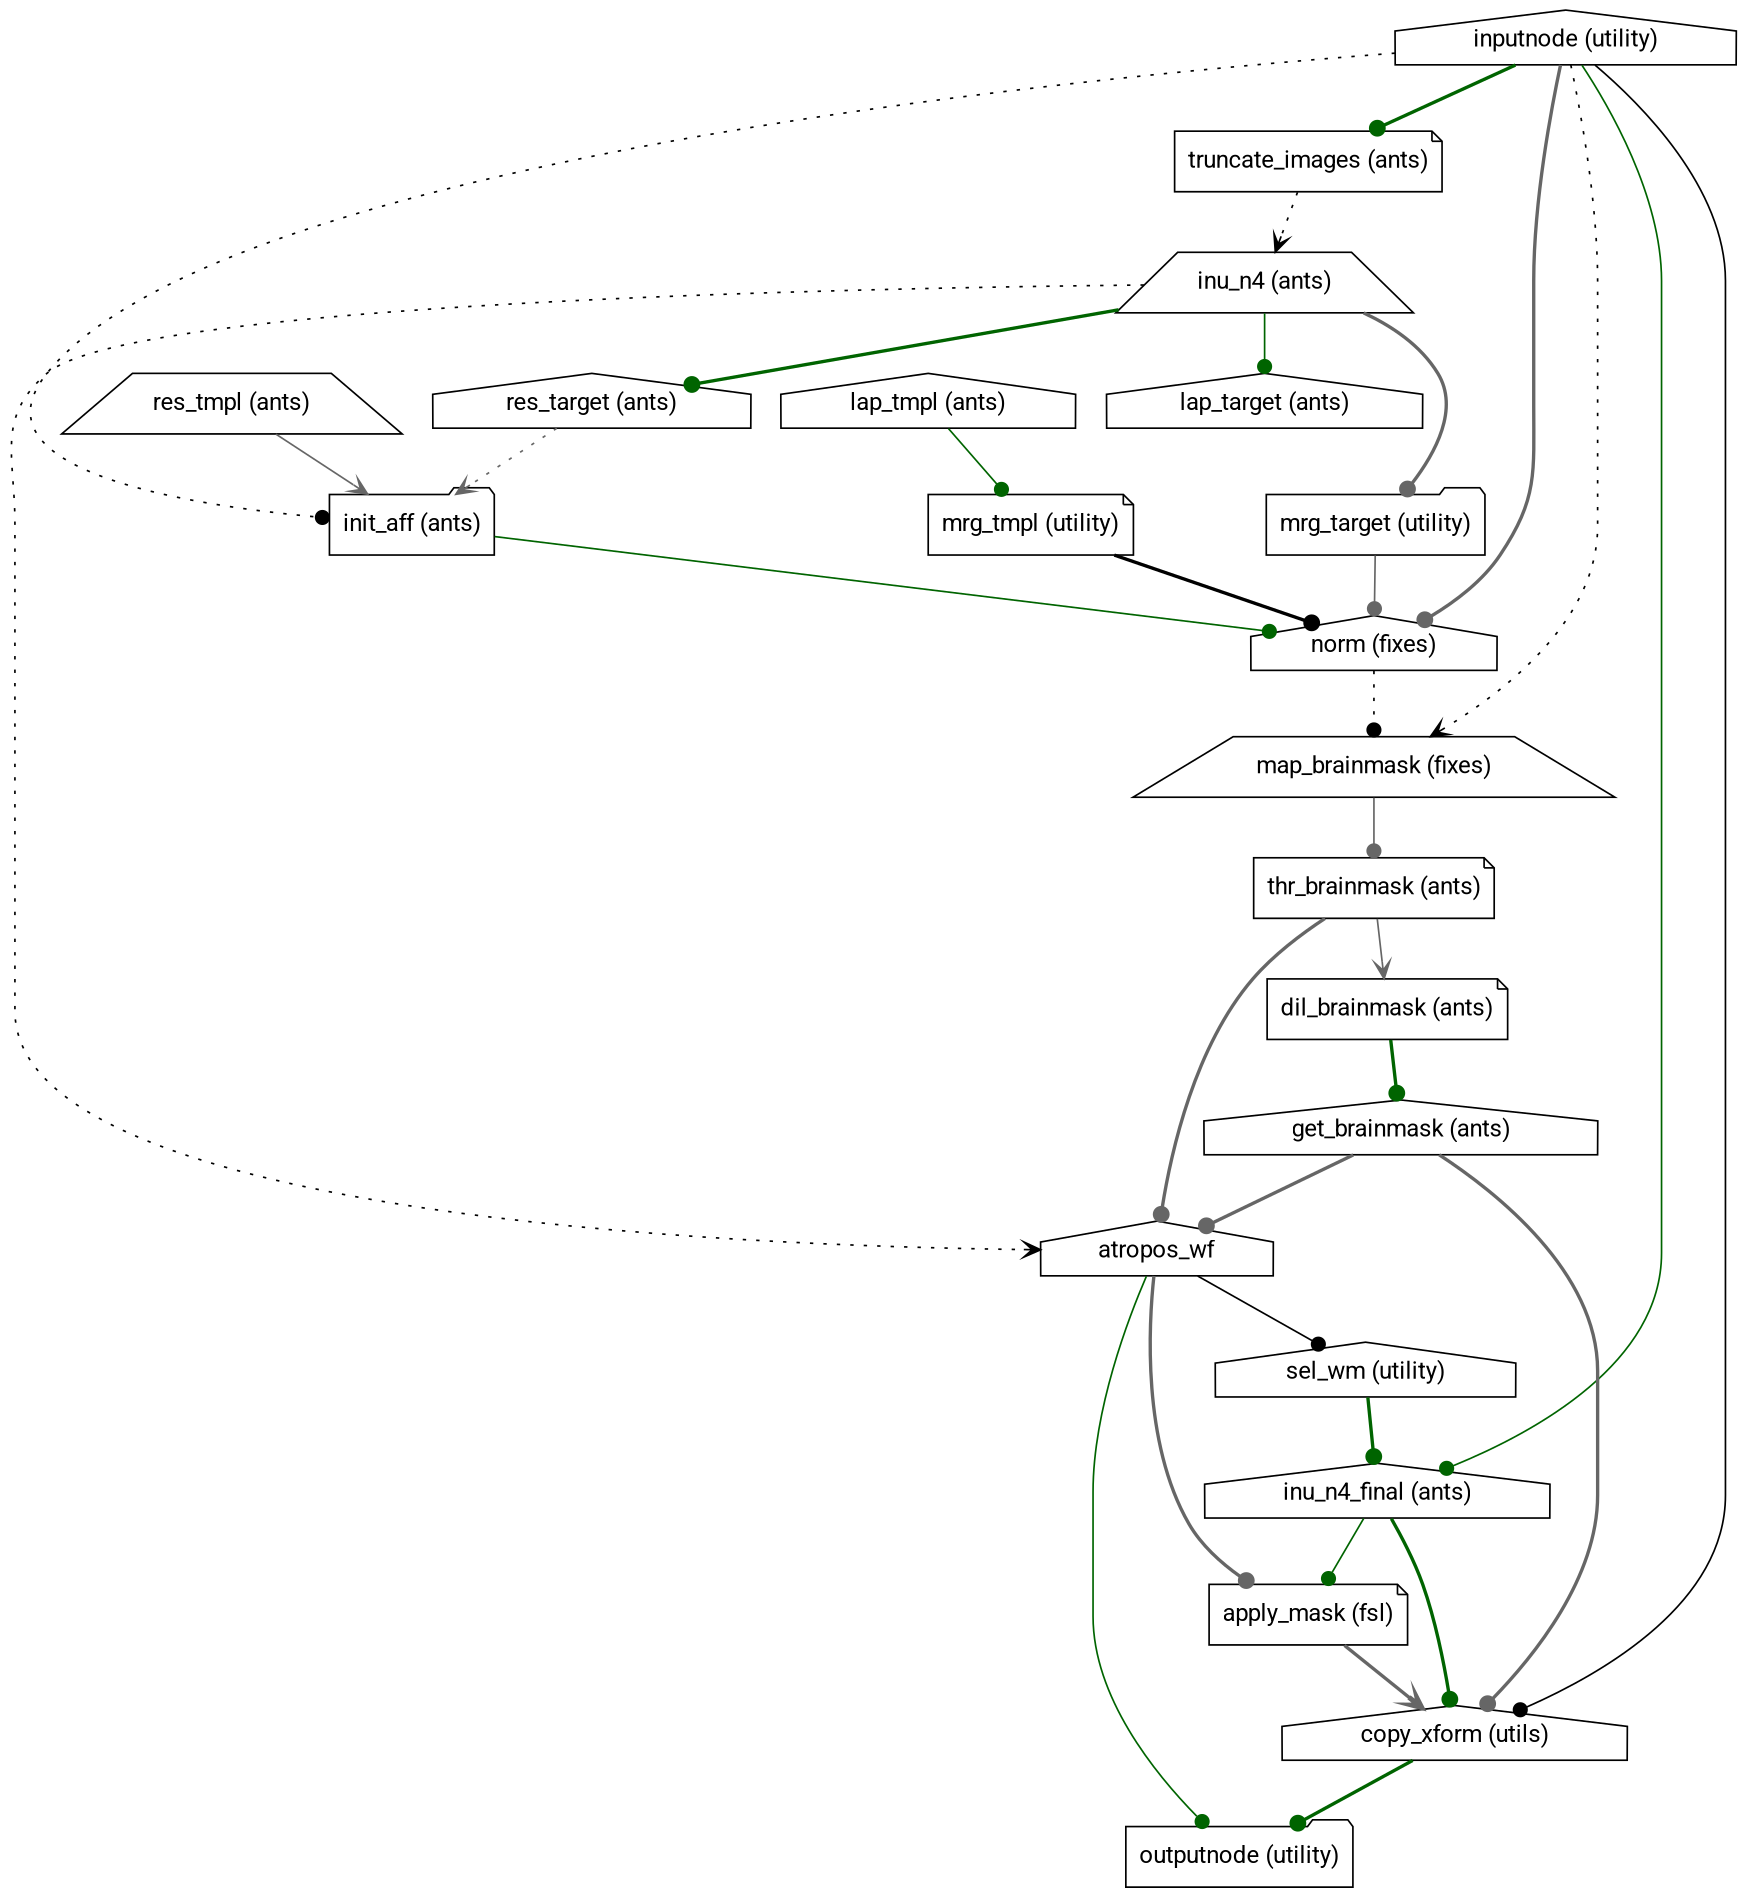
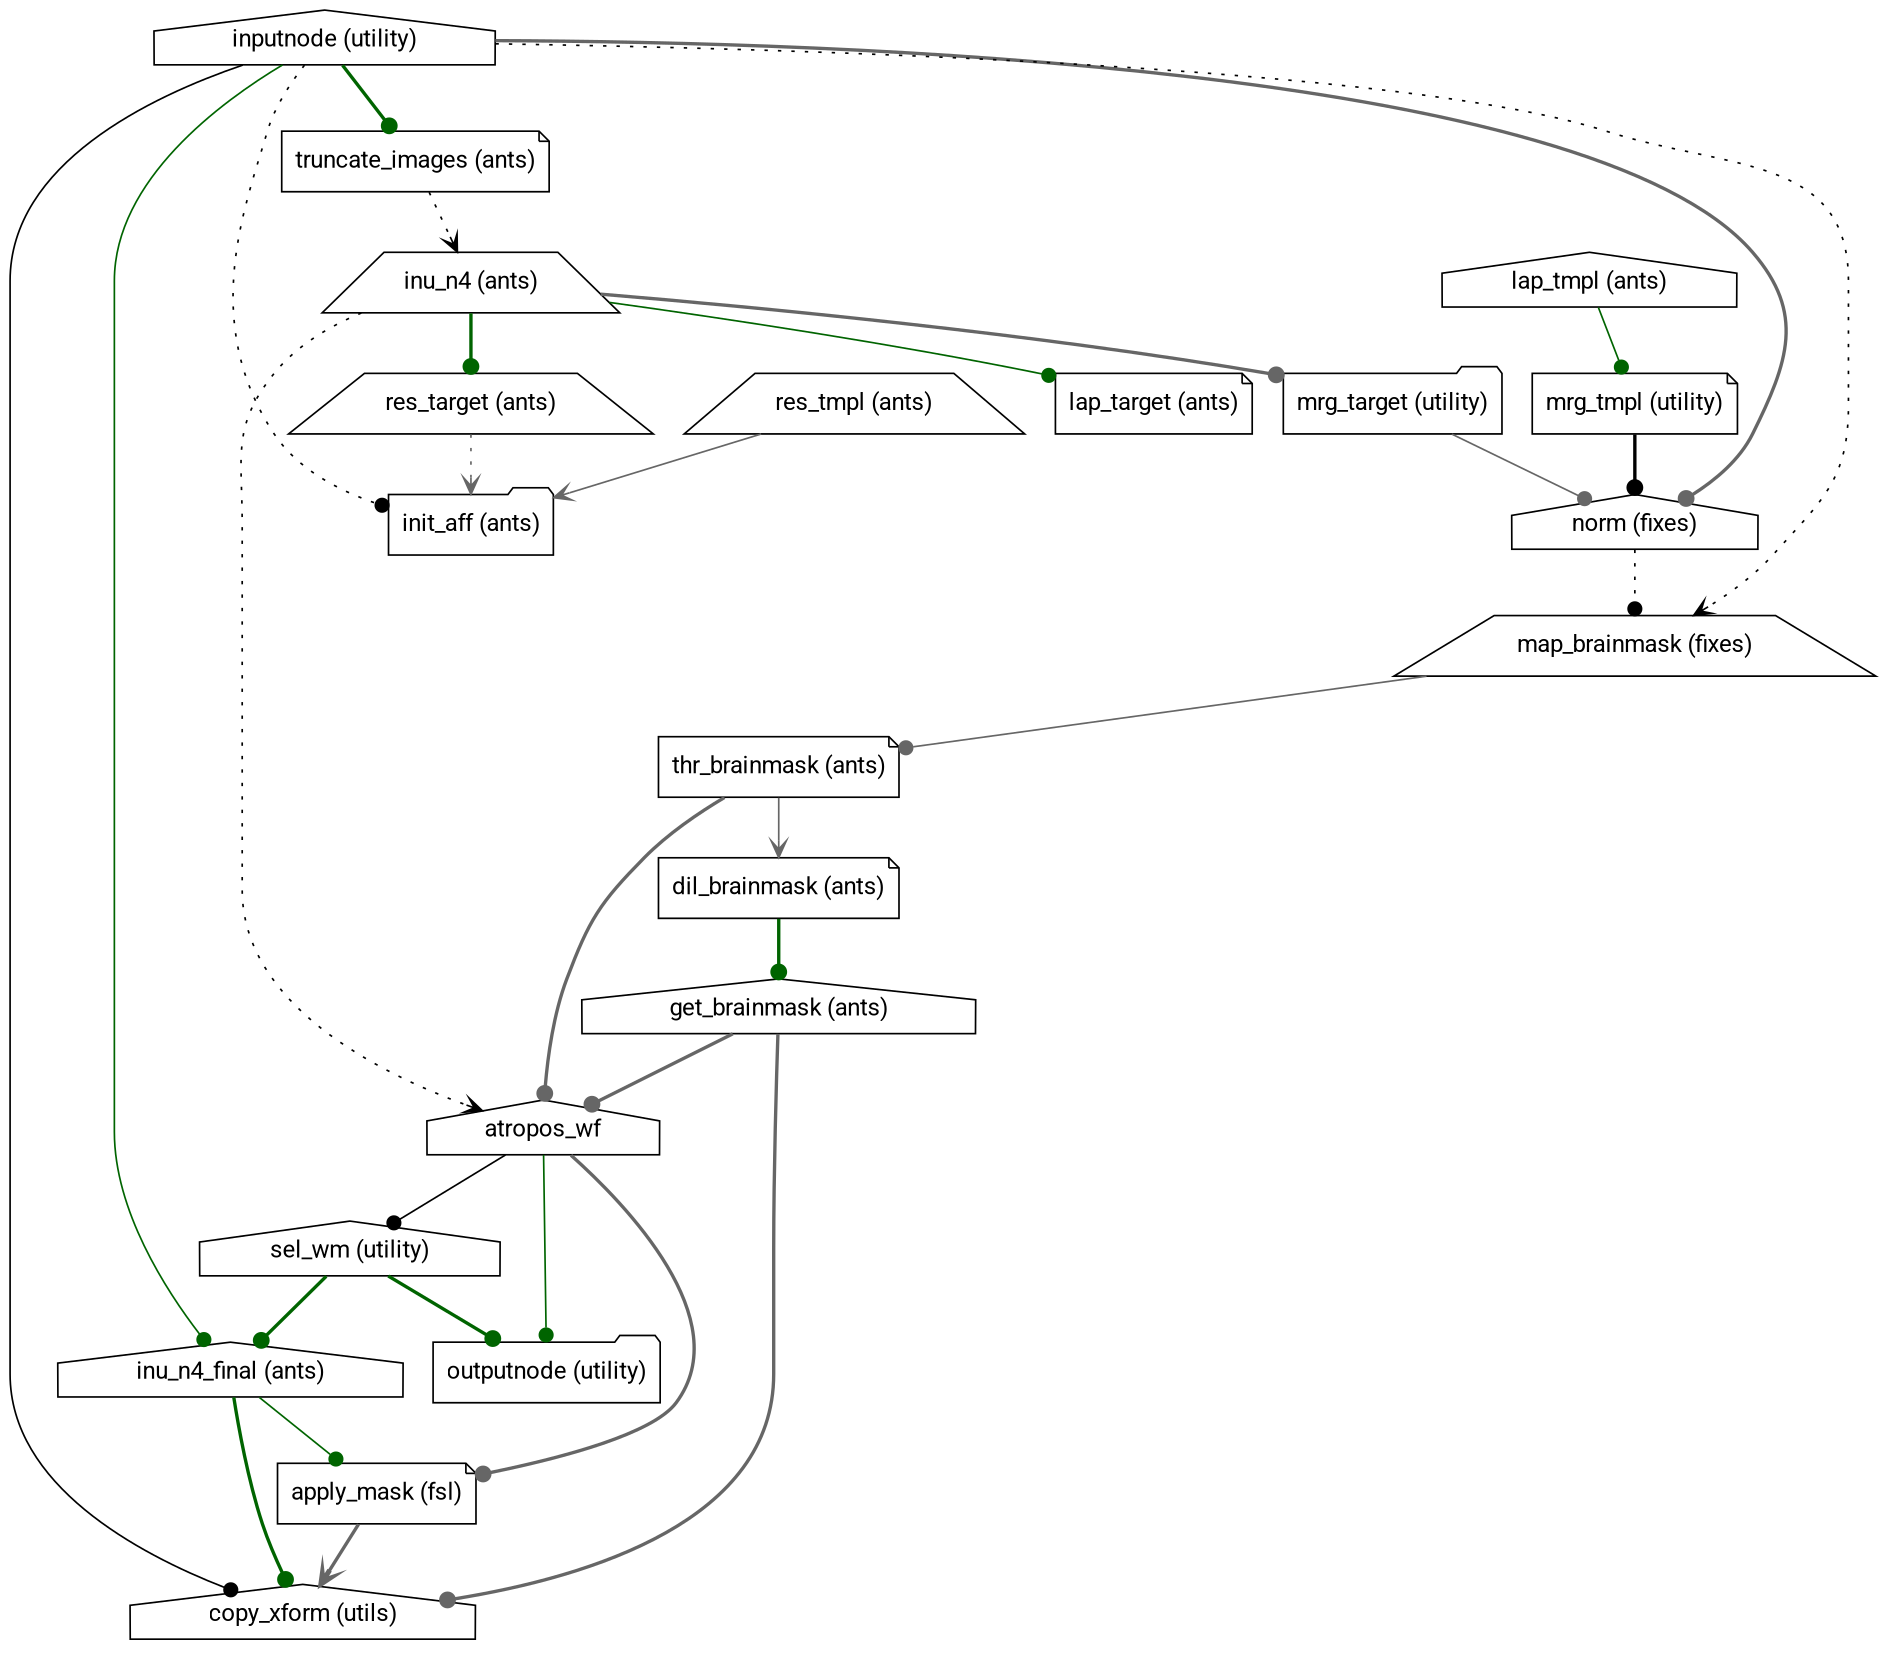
node "res_target (ants)": shape house -> trapezium
node "lap_target (ants)": shape house -> note
edge "init_aff (ants)" -> "norm (fixes)": removed
edge "copy_xform (utils)" -> "outputnode (utility)": now "sel_wm (utility)" -> "outputnode (utility)"
